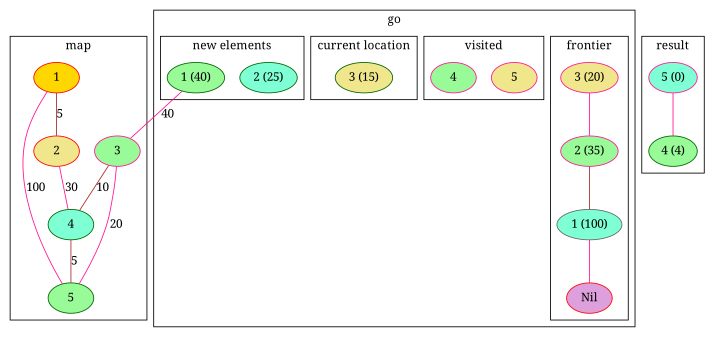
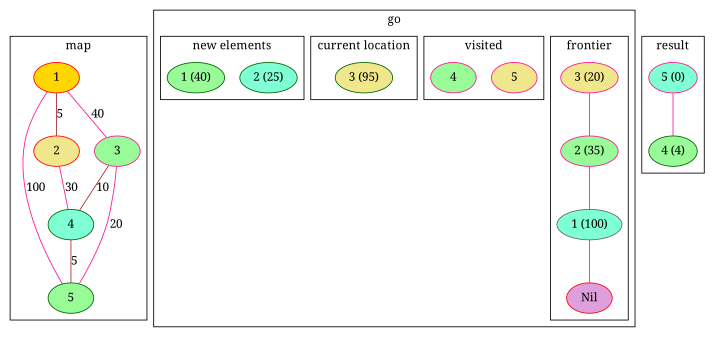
node "3 (15)": label "3 (15)" -> "3 (95)"
edge "1 (40)" -- "3": now "1" -- "3"
edge "2 (35)" -- "1 (100)": color brown -> deeppink
